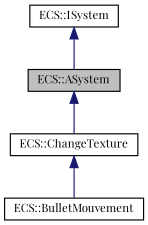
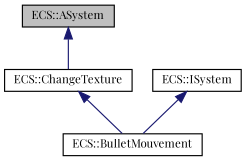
edge "ECS::ASystem" -> "ECS::ISystem": now "ECS::BulletMouvement" -> "ECS::ISystem"
